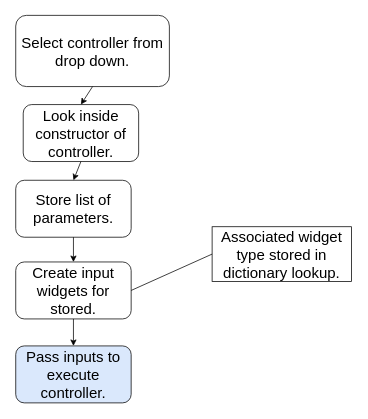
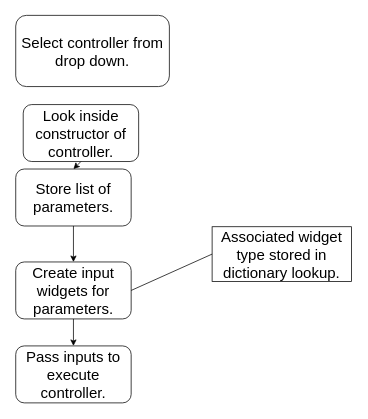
edge "Select controller from drop down." -> "Look insideconstructor of controller.": removed
node "Store list of parameters.": moved (73, 209) -> (73, 198)
node "Create input widgets for stored.": label "Create input widgets for stored." -> "Create input widgets for parameters."
node "Pass inputs to execute controller.": fillcolor #dae8fc -> #ffffff
